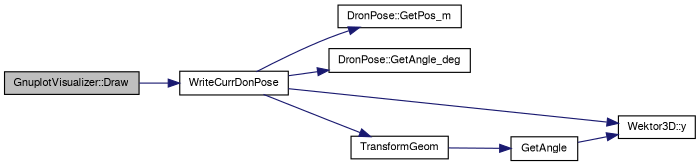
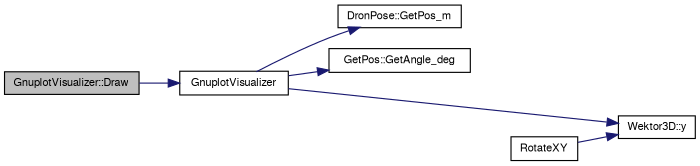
node "DronPose::GetAngle_deg": label "DronPose::GetAngle_deg" -> "GetPos::GetAngle_deg"
node "WriteCurrDonPose": label "WriteCurrDonPose" -> "GnuplotVisualizer"
node "TransformGeom": removed
node "GetAngle": label "GetAngle" -> "RotateXY"
